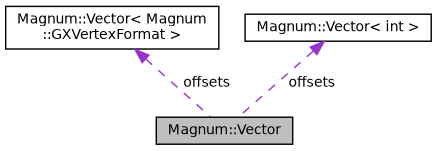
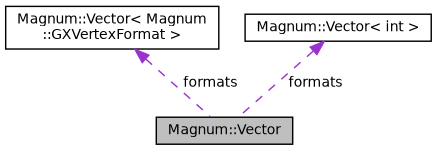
edge "Magnum::Vector" -> "Magnum::Vector< Magnum ::GXVertexFormat >": label " offsets" -> " formats"
edge "Magnum::Vector" -> "Magnum::Vector< int >": label " offsets" -> " formats"
